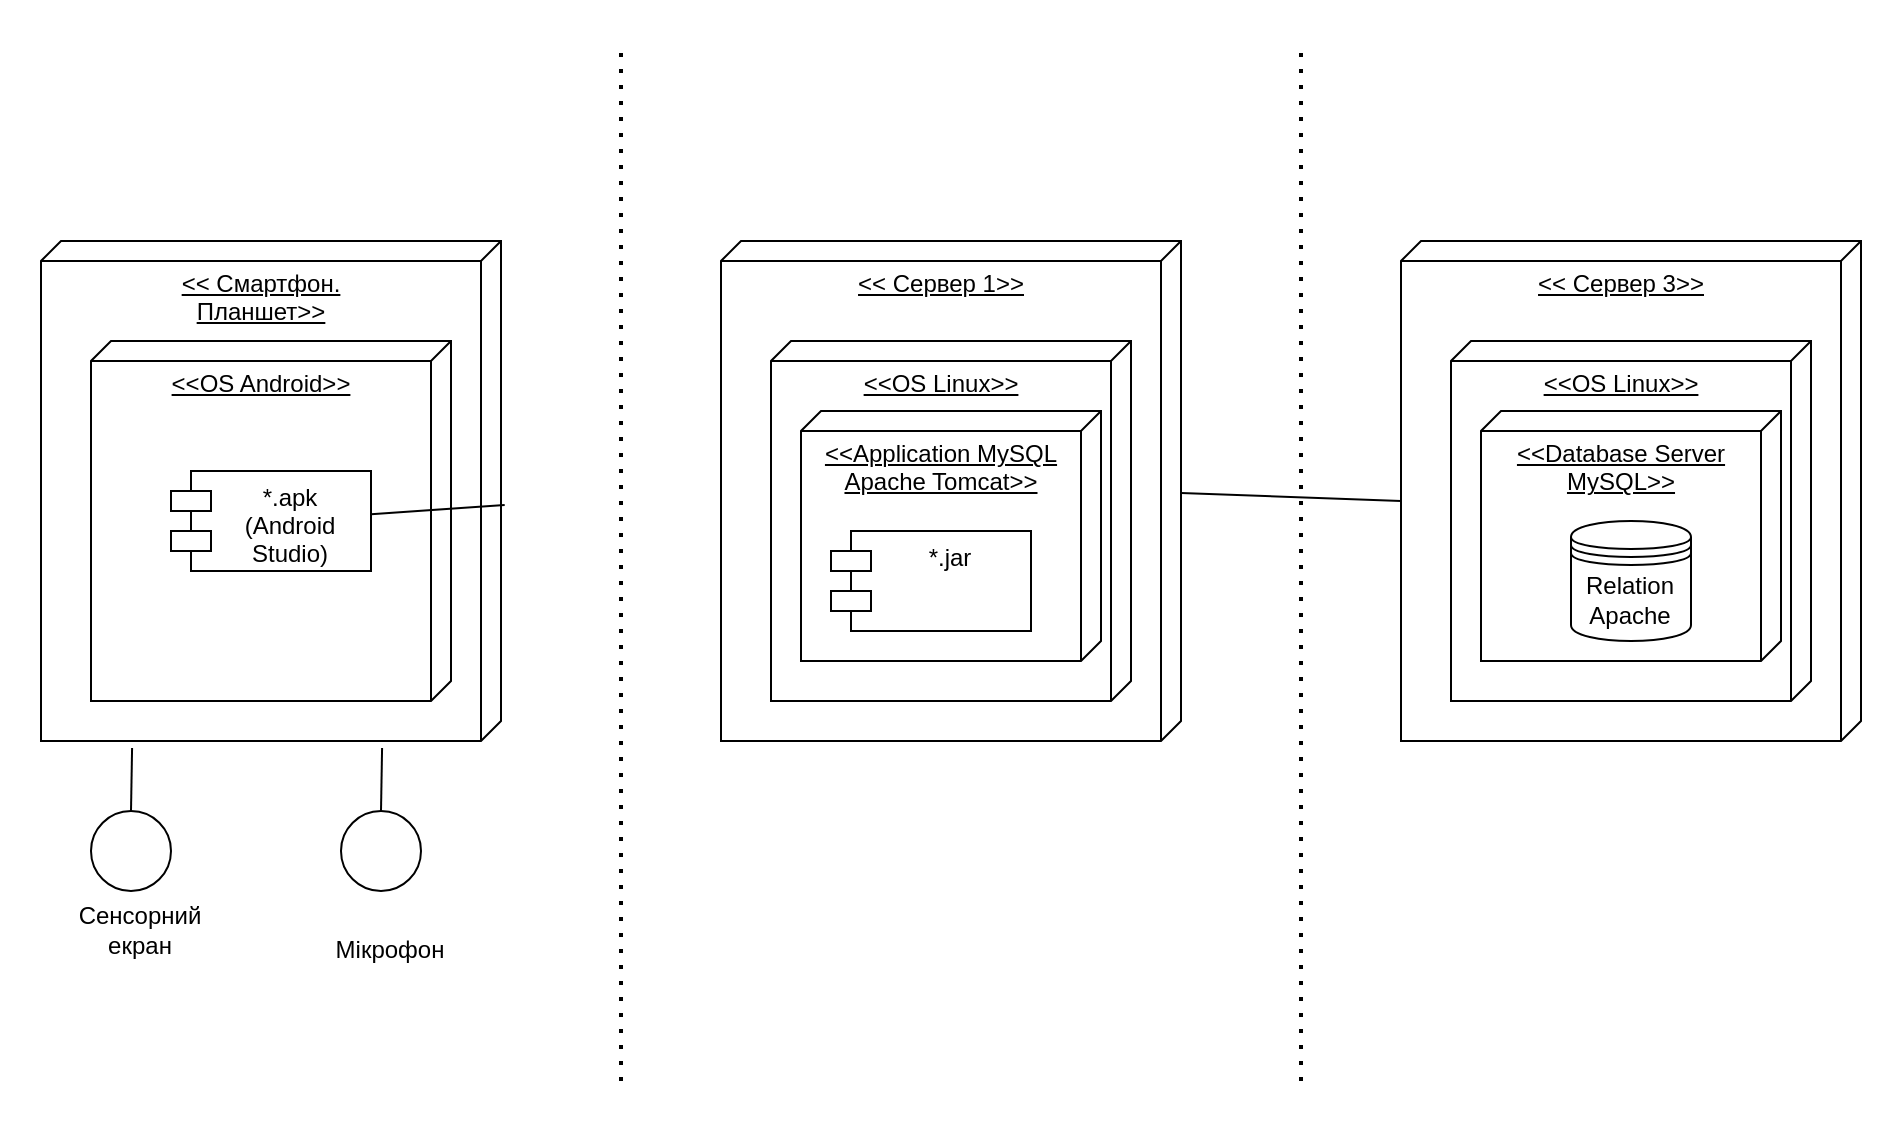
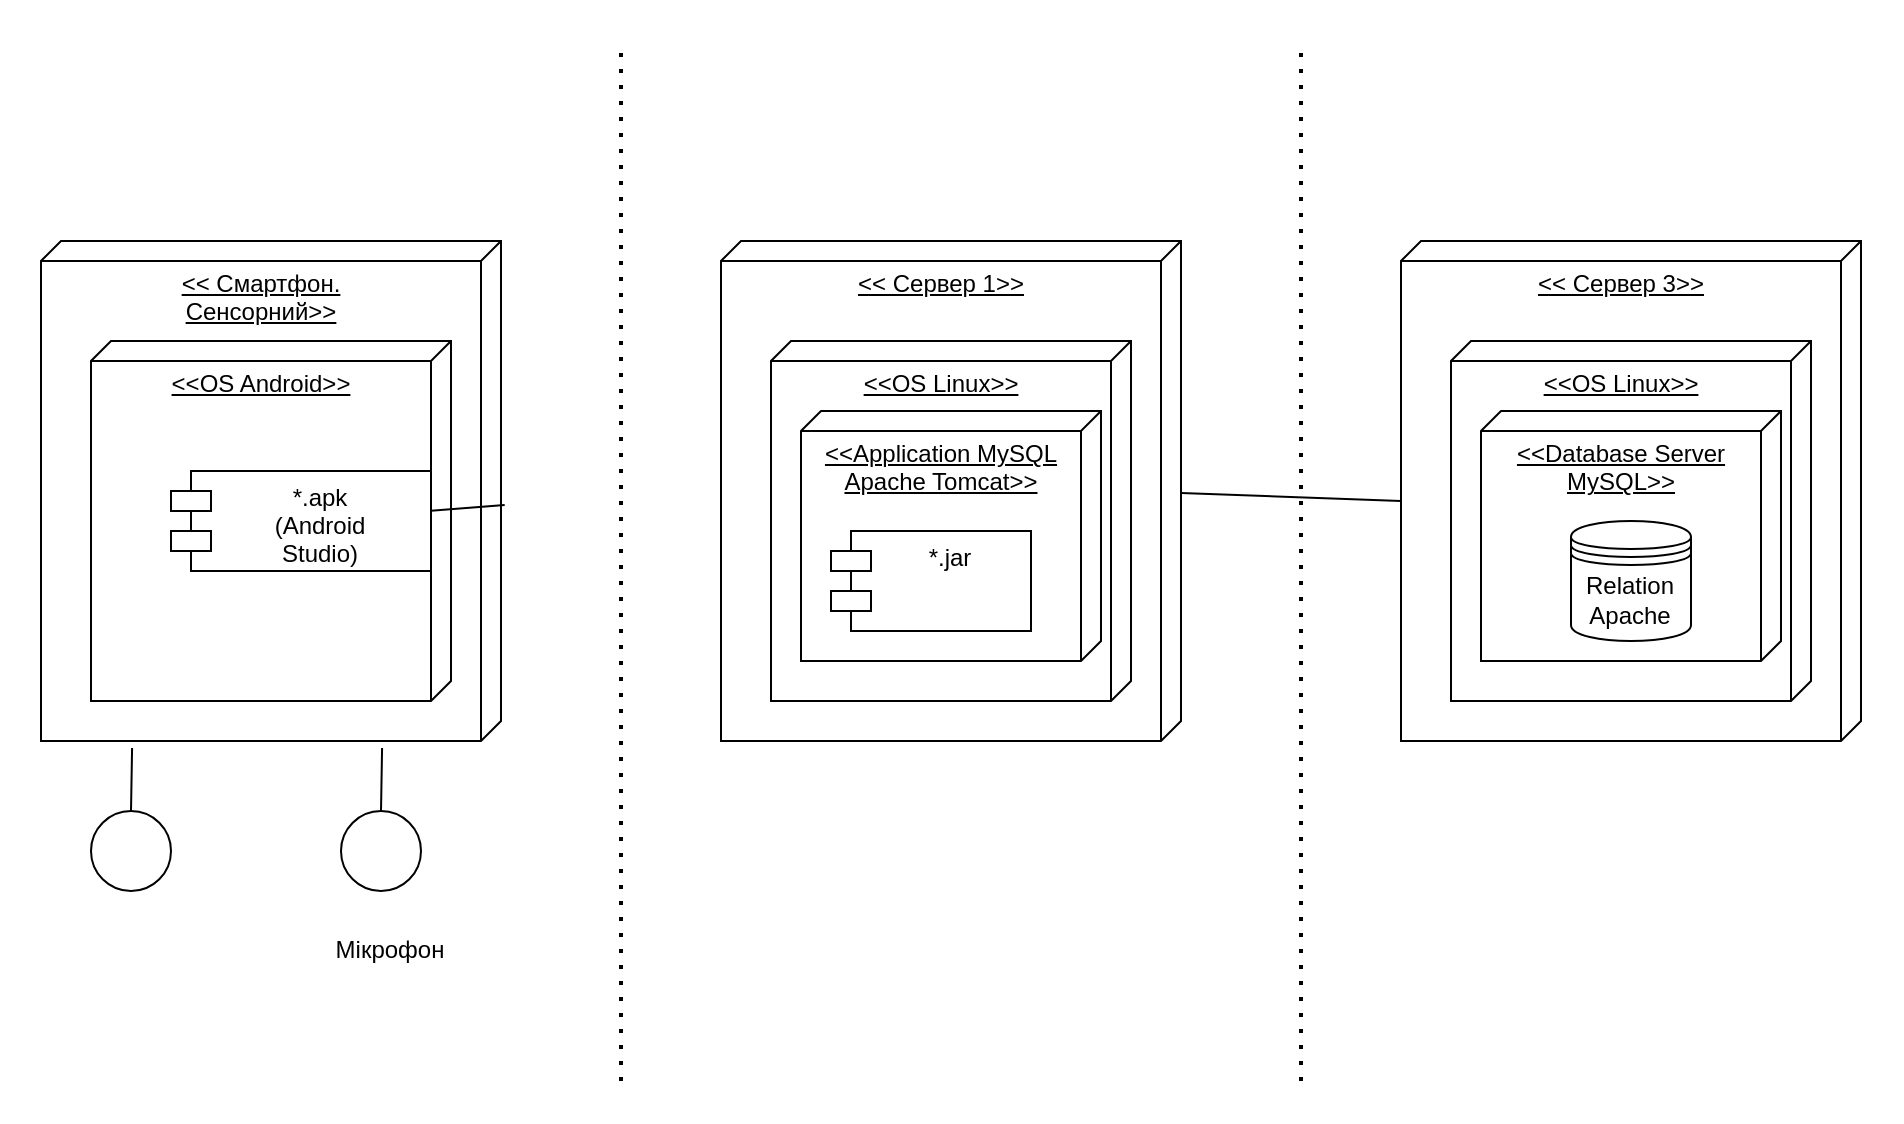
node "<< Смартфон. Планшет>>": label "<< Смартфон. Планшет>>" -> "<< Смартфон. Сенcорний>>"
node "*.apk (Android Studio)": size 200x100 -> 260x100
node "Сенcорний екран": removed
